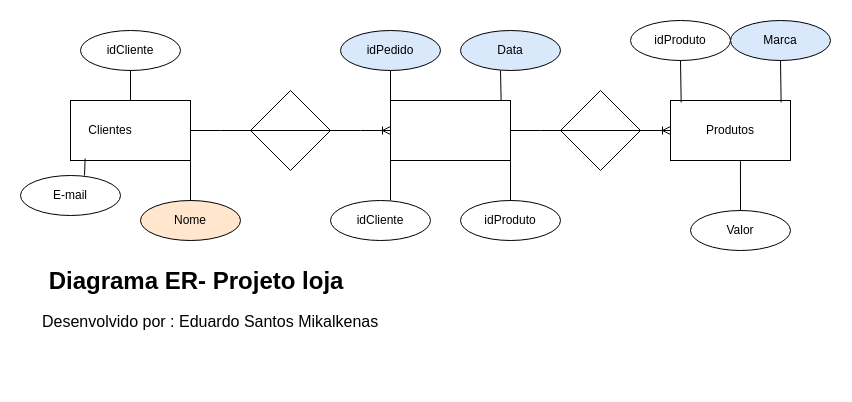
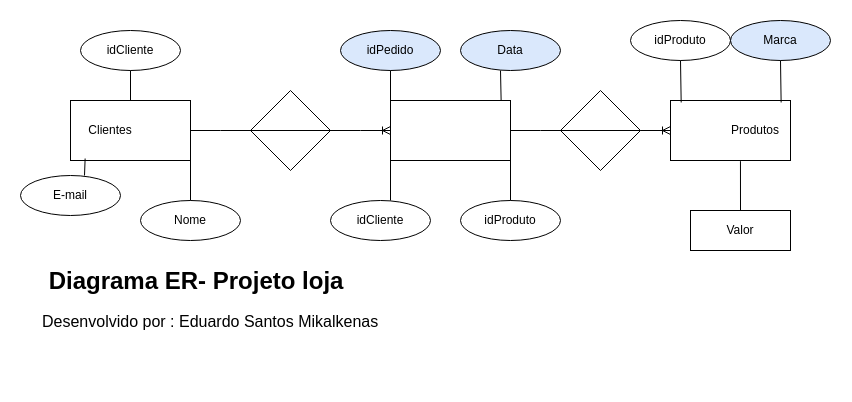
node "Produtos": moved (731, 131) -> (756, 131)
node "Nome": fillcolor #ffe6cc -> #ffffff
node "Valor": shape ellipse -> rectangle
